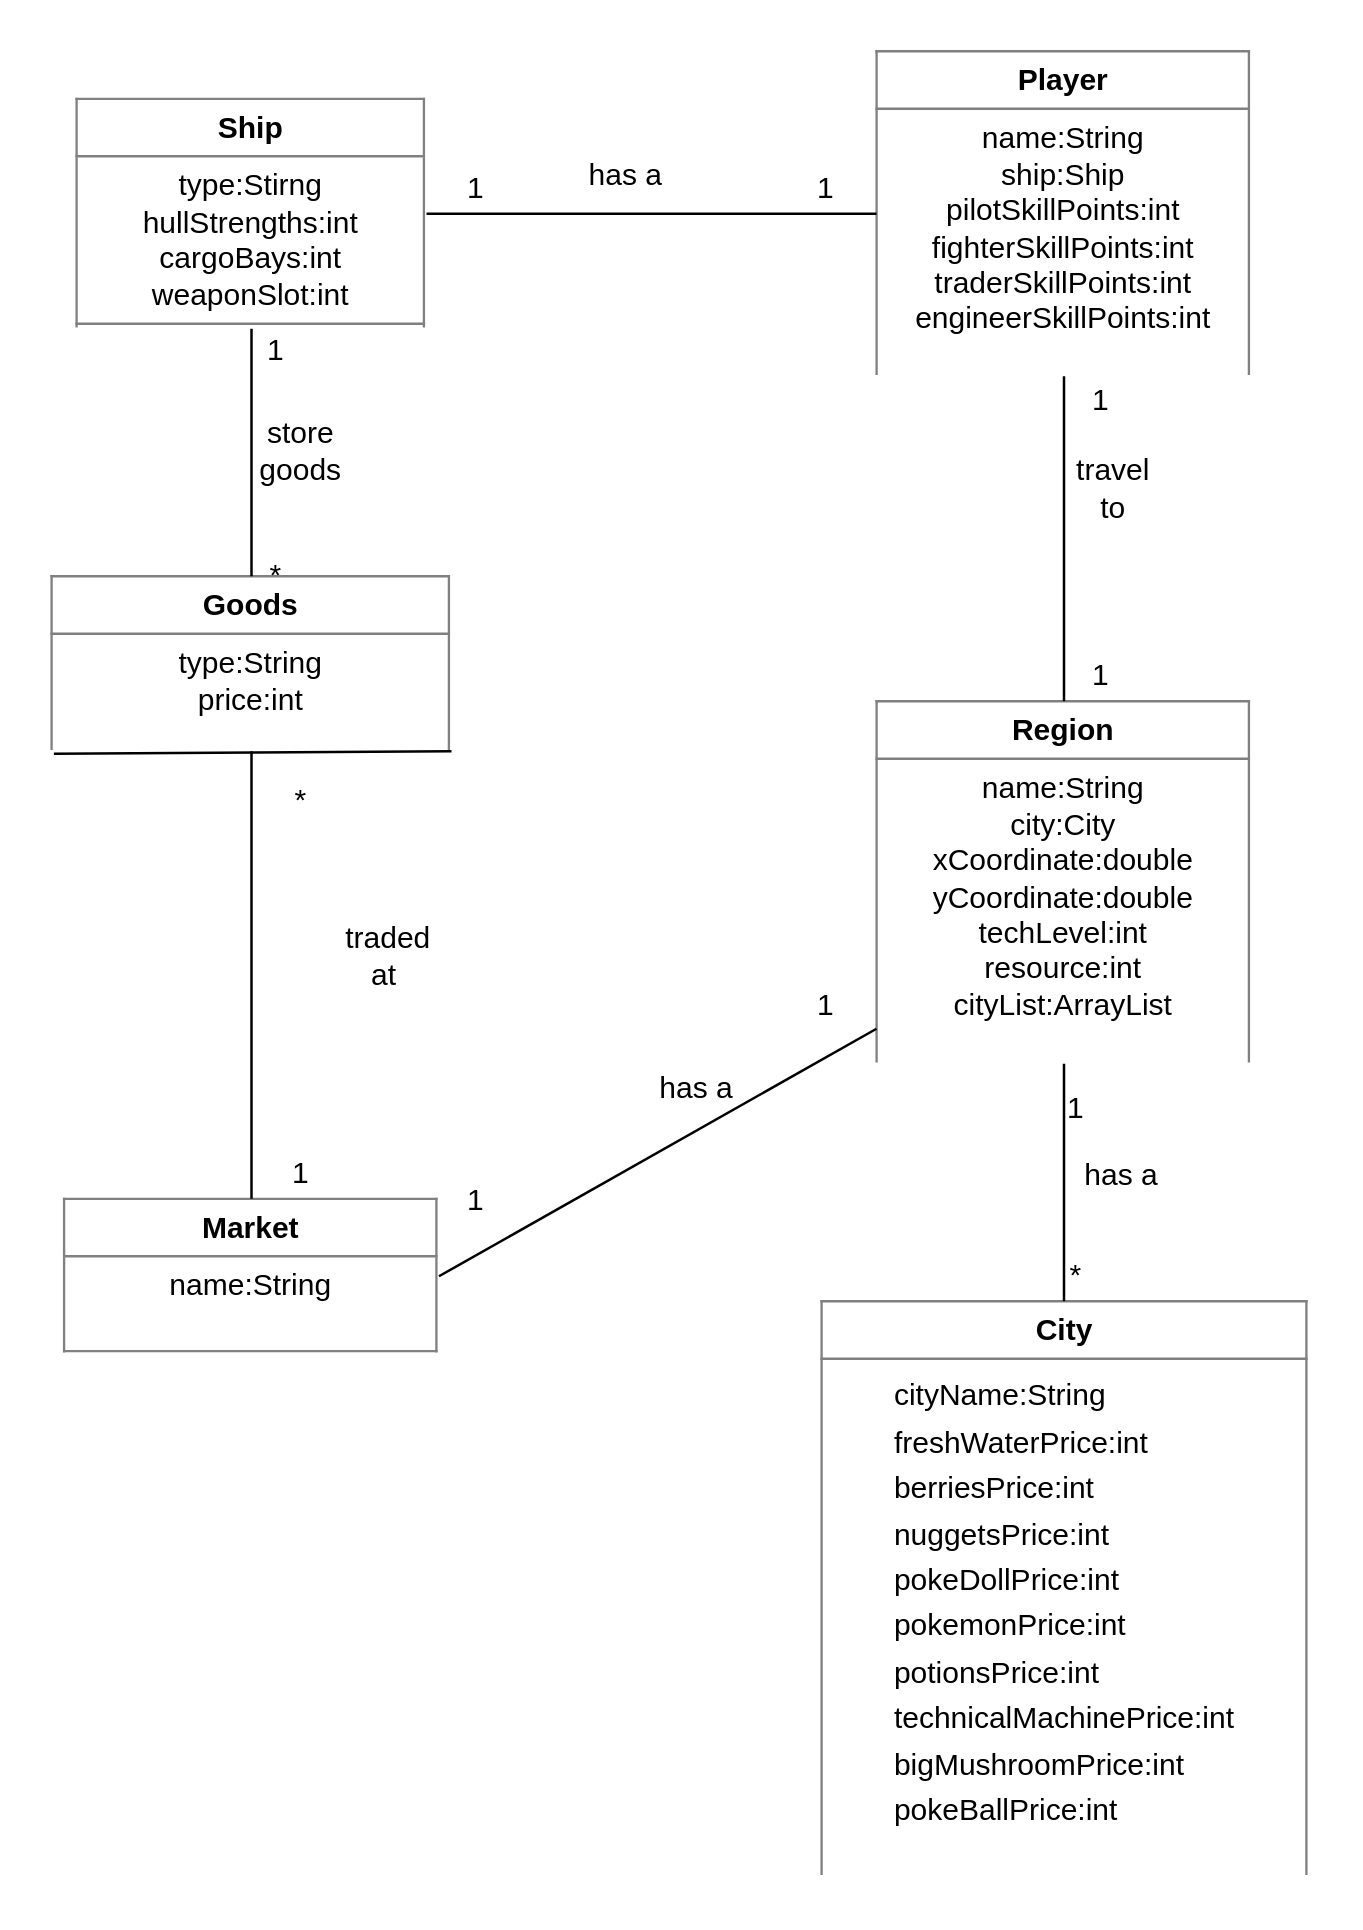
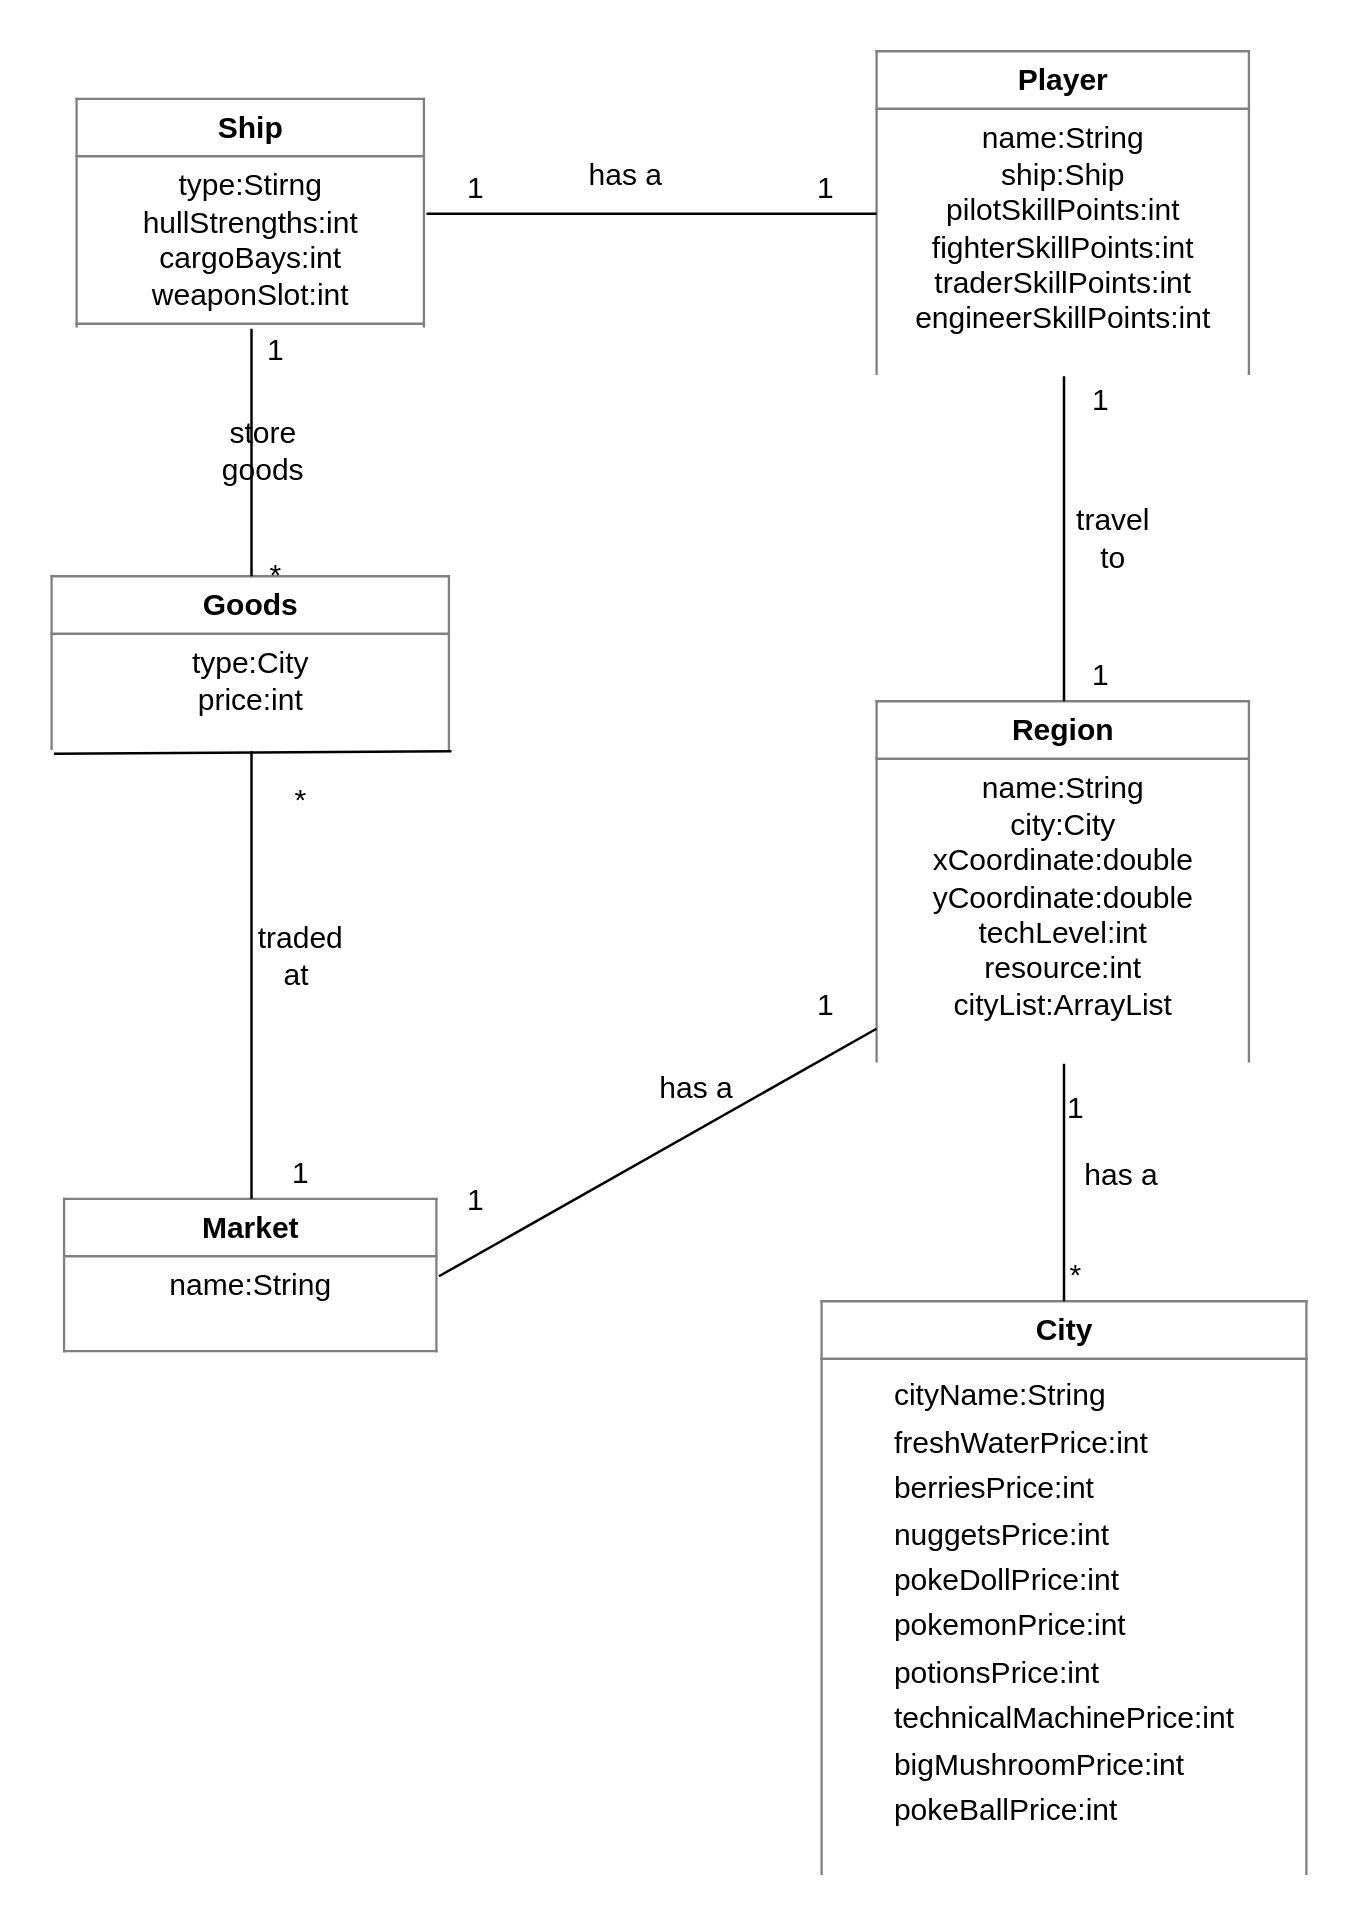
node "store goods": moved (301, 451) -> (264, 451)
node "travel to": moved (1114, 489) -> (1114, 539)
node "Goods type:String price:int": label "Goods type:String price:int" -> "Goods type:City price:int"
node "traded at": moved (389, 956) -> (301, 956)
